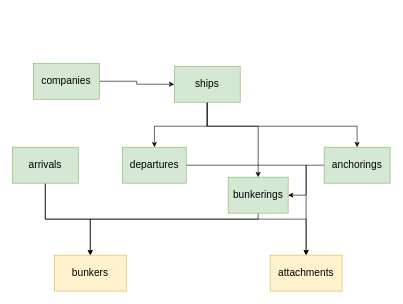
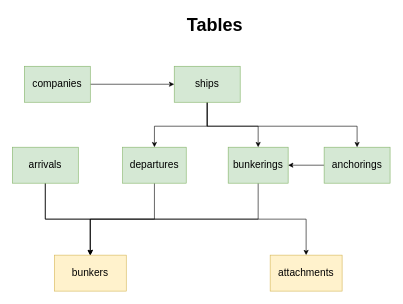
node "Tables": added
node "companies": moved (66, 81) -> (57, 84)
edge "departures" -> "attachments": now "departures" -> "bunkers"
node "bunkerings": moved (258, 195) -> (258, 165)
